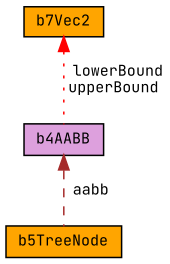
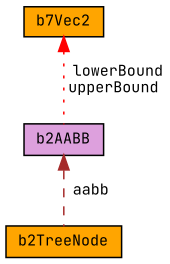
node "b4AABB": label "b4AABB" -> "b2AABB"
node "b5TreeNode": label "b5TreeNode" -> "b2TreeNode"
